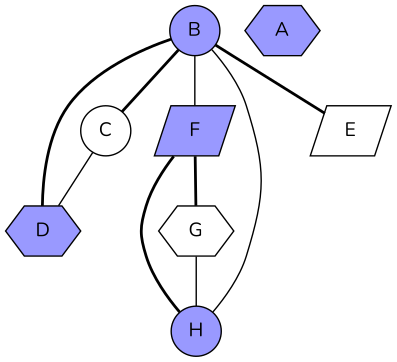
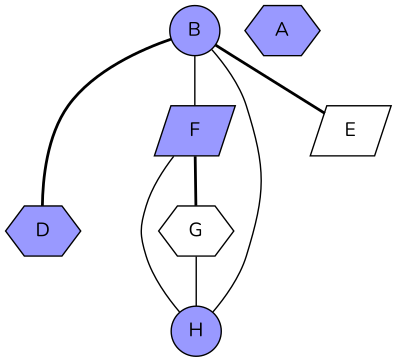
node "C": removed
edge "F" -- "H": style bold -> solid
